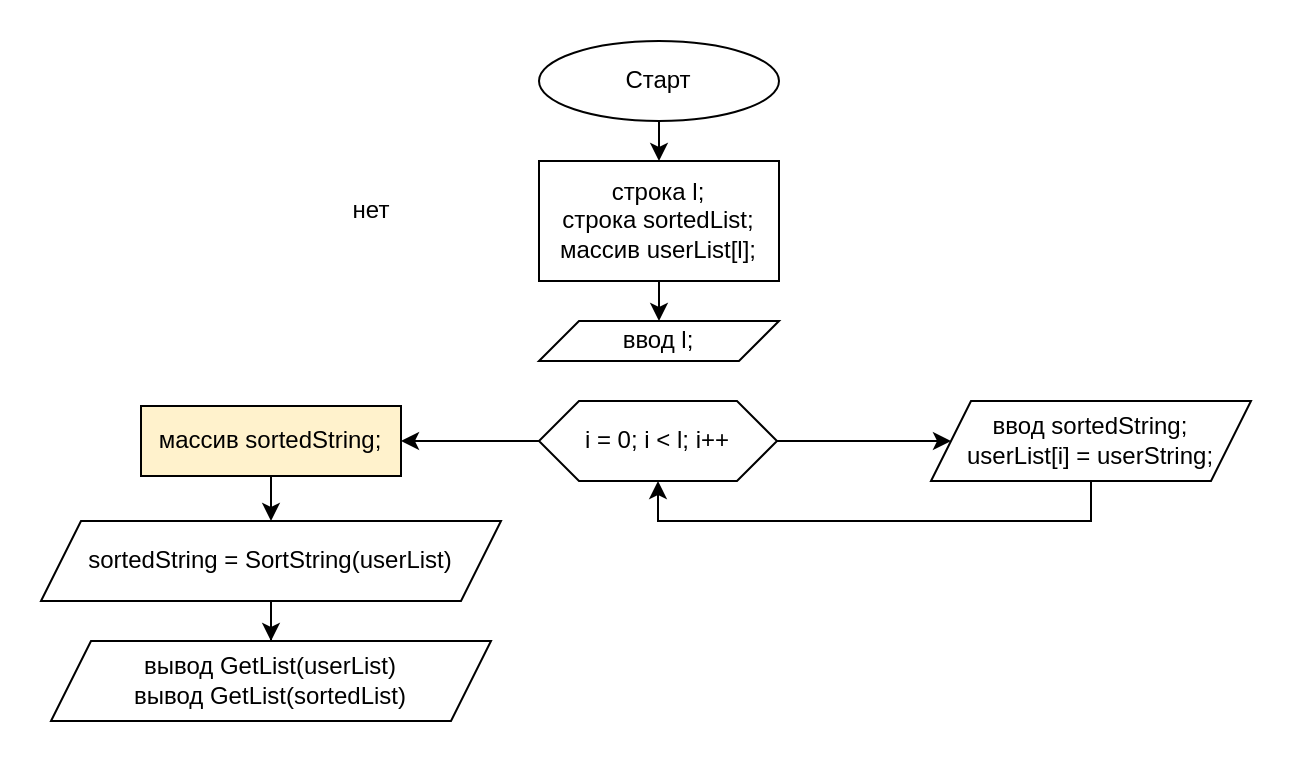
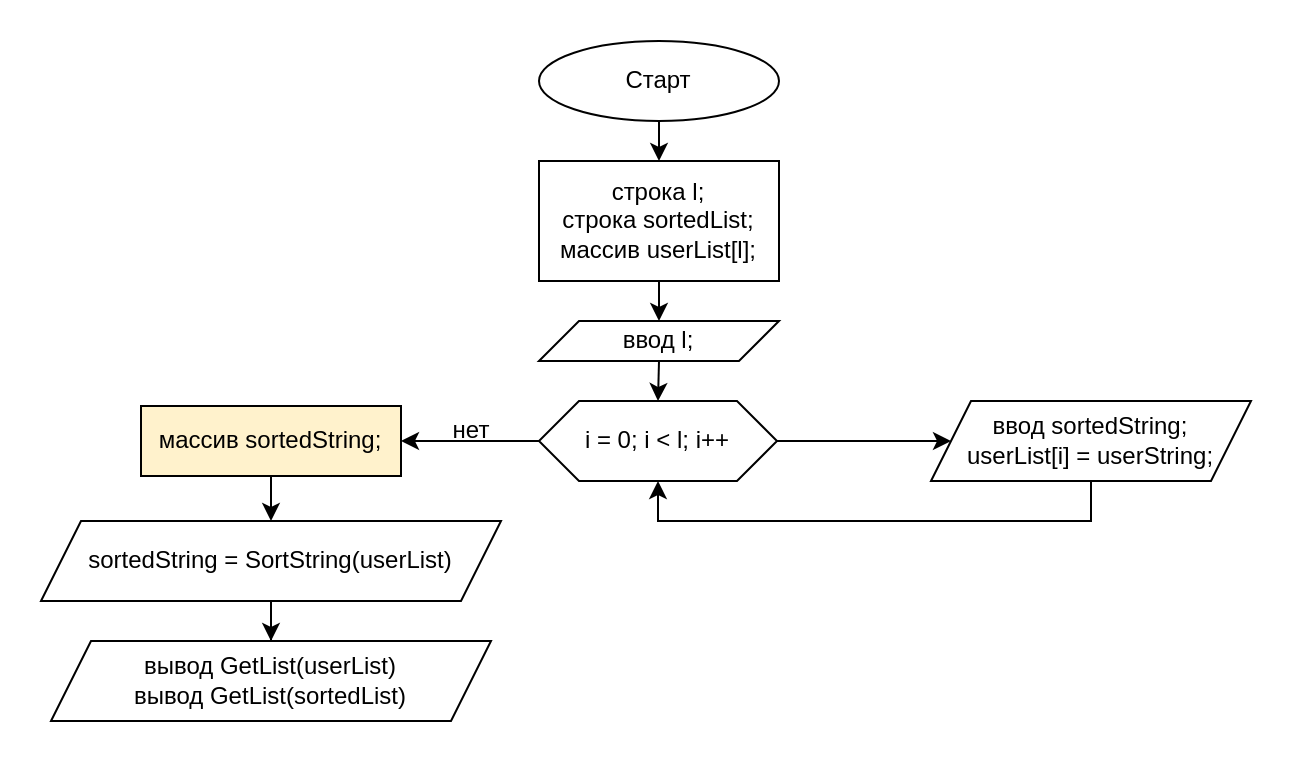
node "нет": moved (371, 211) -> (471, 431)
edge "ввод l;" -> "i = 0; i < l; i++": added
